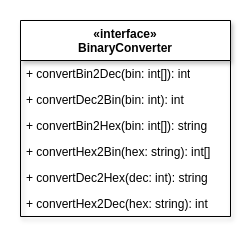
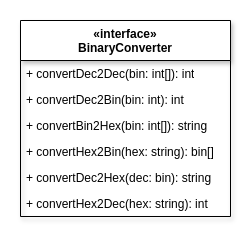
node "+ convertBin2Dec(bin: int[]): int": label "+ convertBin2Dec(bin: int[]): int" -> "+ convertDec2Dec(bin: int[]): int"
node "+ convertHex2Bin(hex: string): int[]": label "+ convertHex2Bin(hex: string): int[]" -> "+ convertHex2Bin(hex: string): bin[]"
node "+ convertDec2Hex(dec: int): string": label "+ convertDec2Hex(dec: int): string" -> "+ convertDec2Hex(dec: bin): string"
